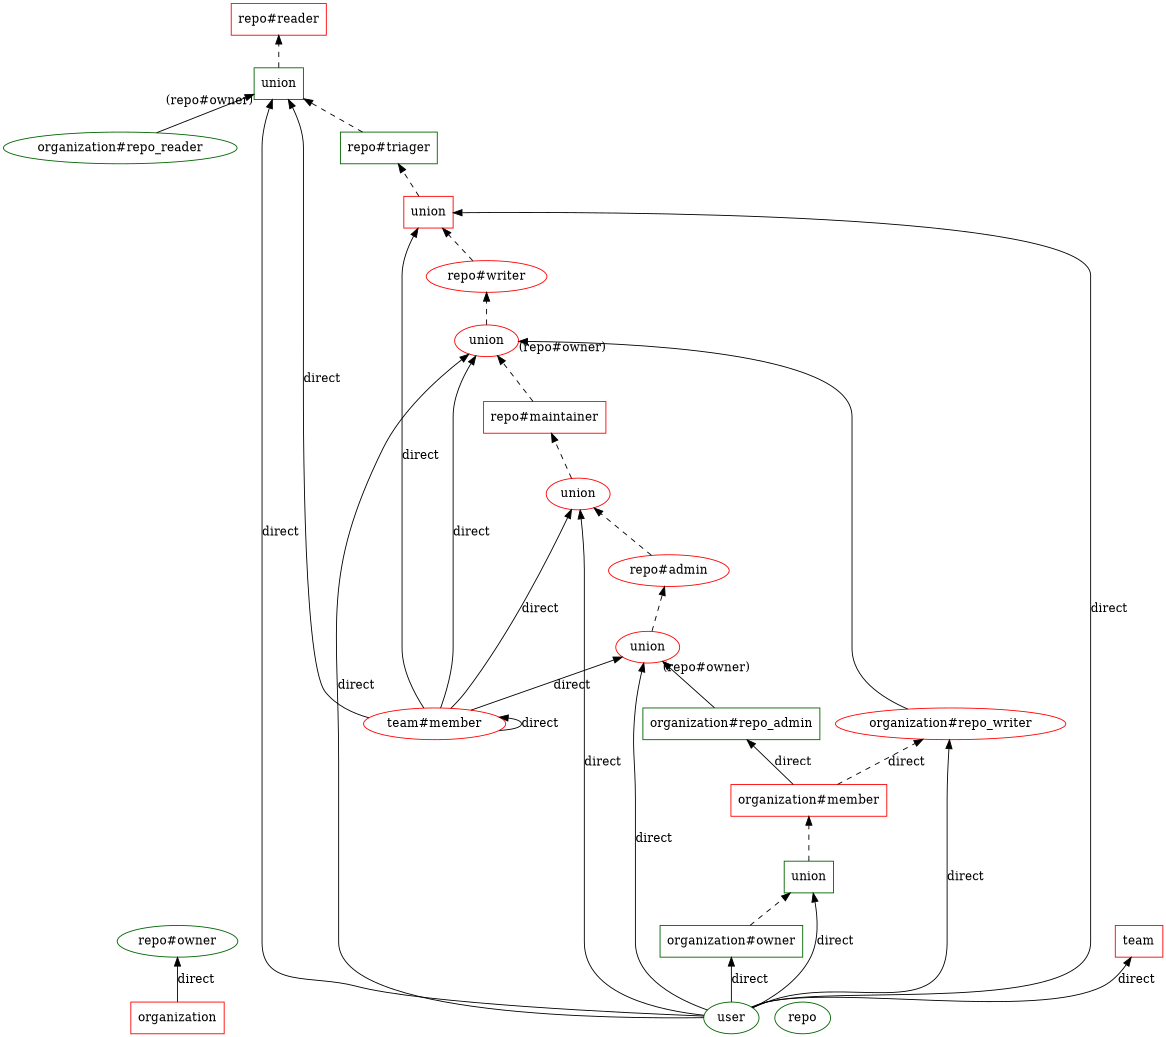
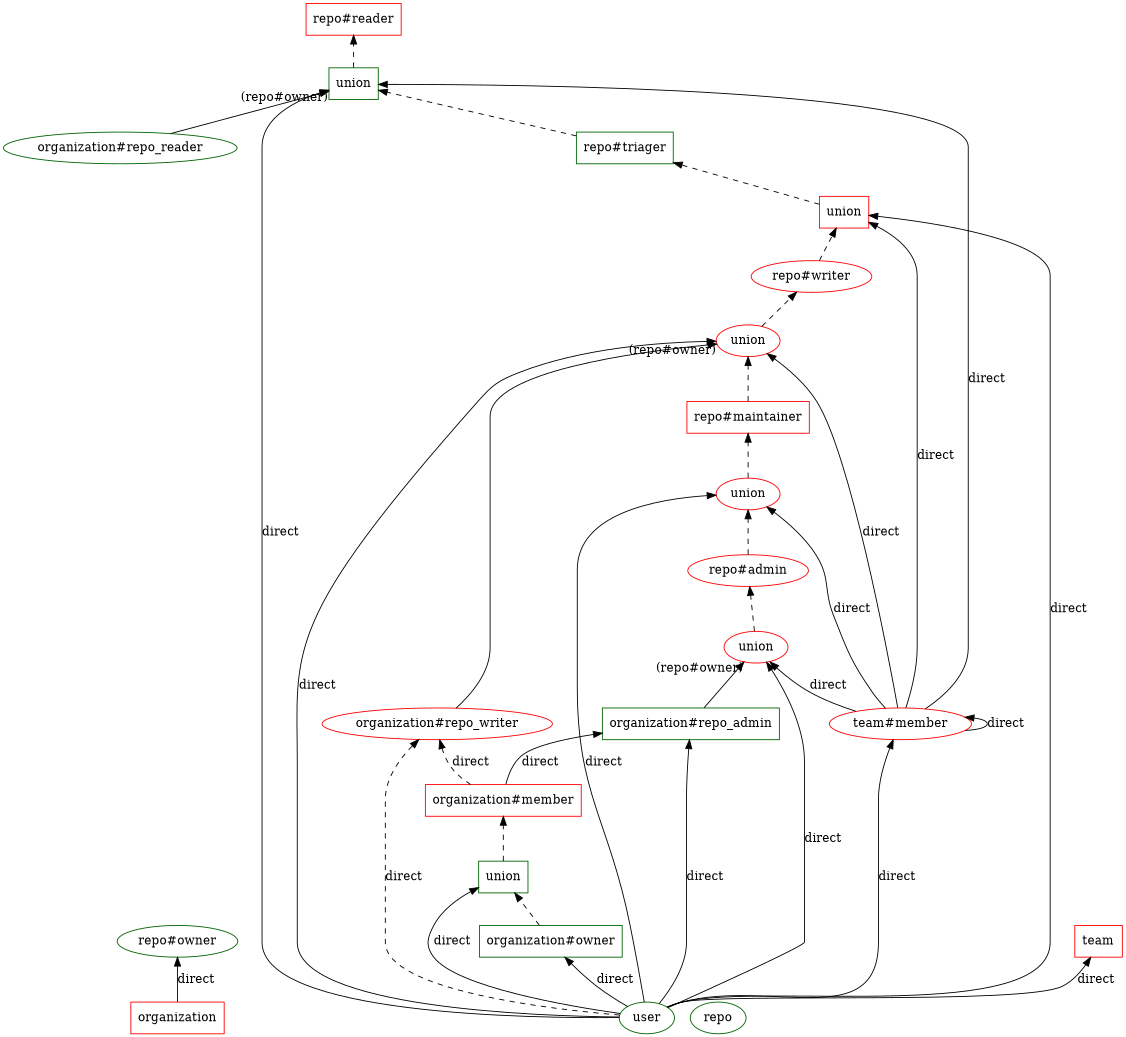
edge "user" -> "organization#repo_admin": added, label "direct"
edge "user" -> "organization#repo_writer": style solid -> dashed
edge "user" -> "team#member": added, label "direct"
